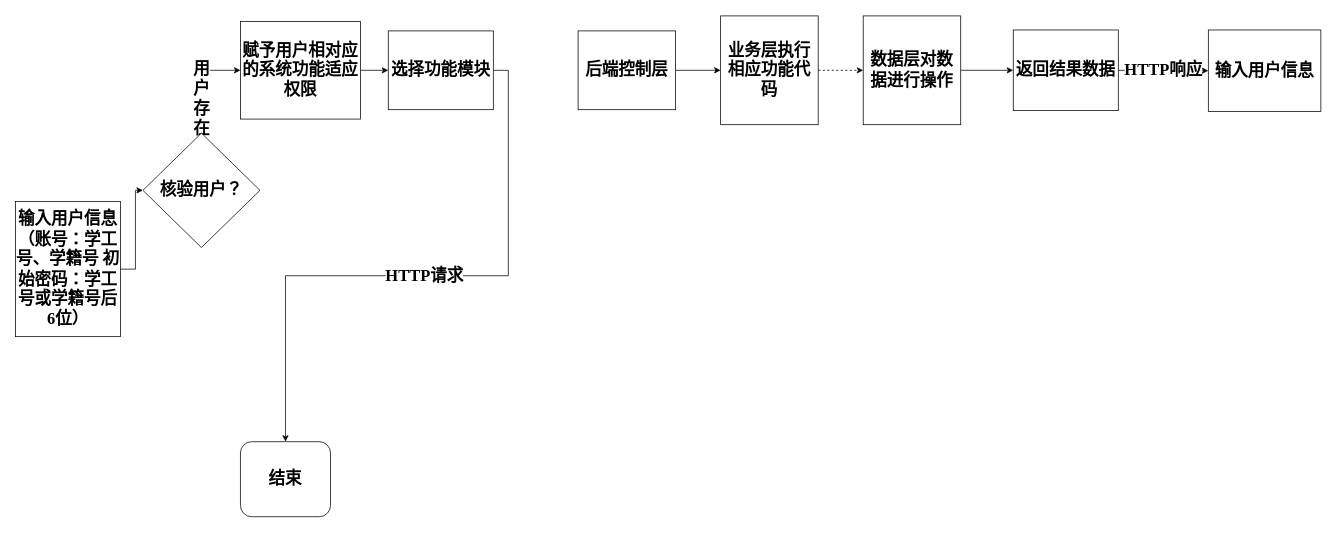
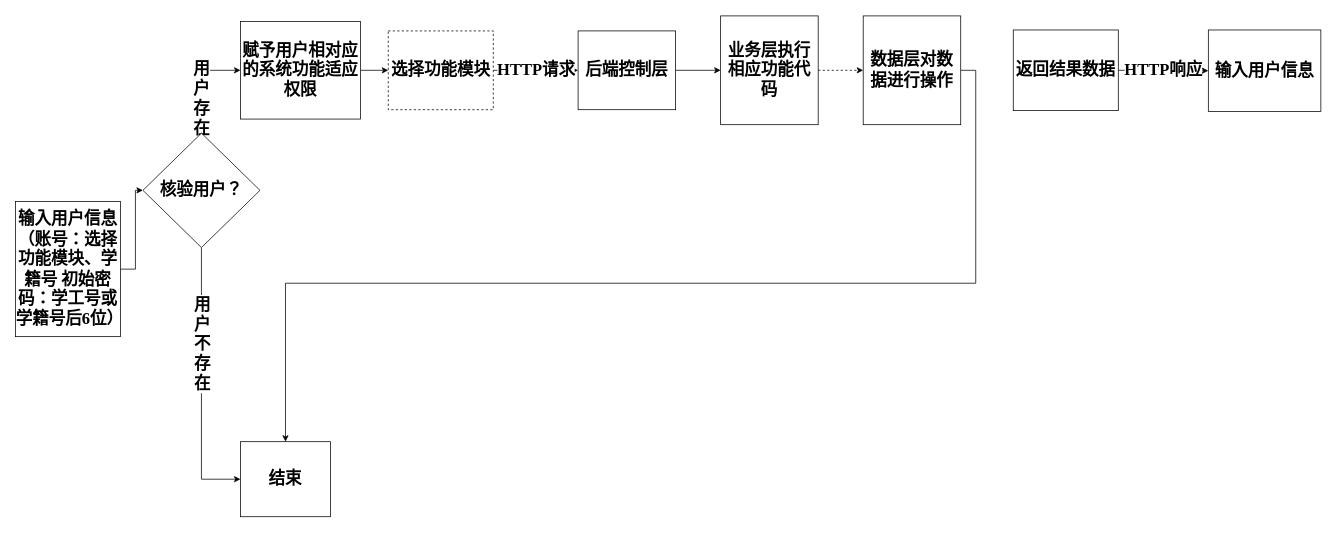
node "选择功能模块": style solid -> dashed
edge "数据层对数据进行操作" -> "返回结果数据": now "数据层对数据进行操作" -> "结束"
node "输入用户信息（账号：学工号、学籍号 初始密码：学工号或学籍号后6位）": label "输入用户信息（账号：学工号、学籍号 初始密码：学工号或学籍号后6位）" -> "输入用户信息（账号：选择功能模块、学籍号 初始密码：学工号或学籍号后6位）"
edge "选择功能模块" -> "结束": now "选择功能模块" -> "后端控制层"
edge "核验用户？" -> "结束": added, label "用 户 不 存 在"
node "结束": shape rounded rectangle -> rectangle
